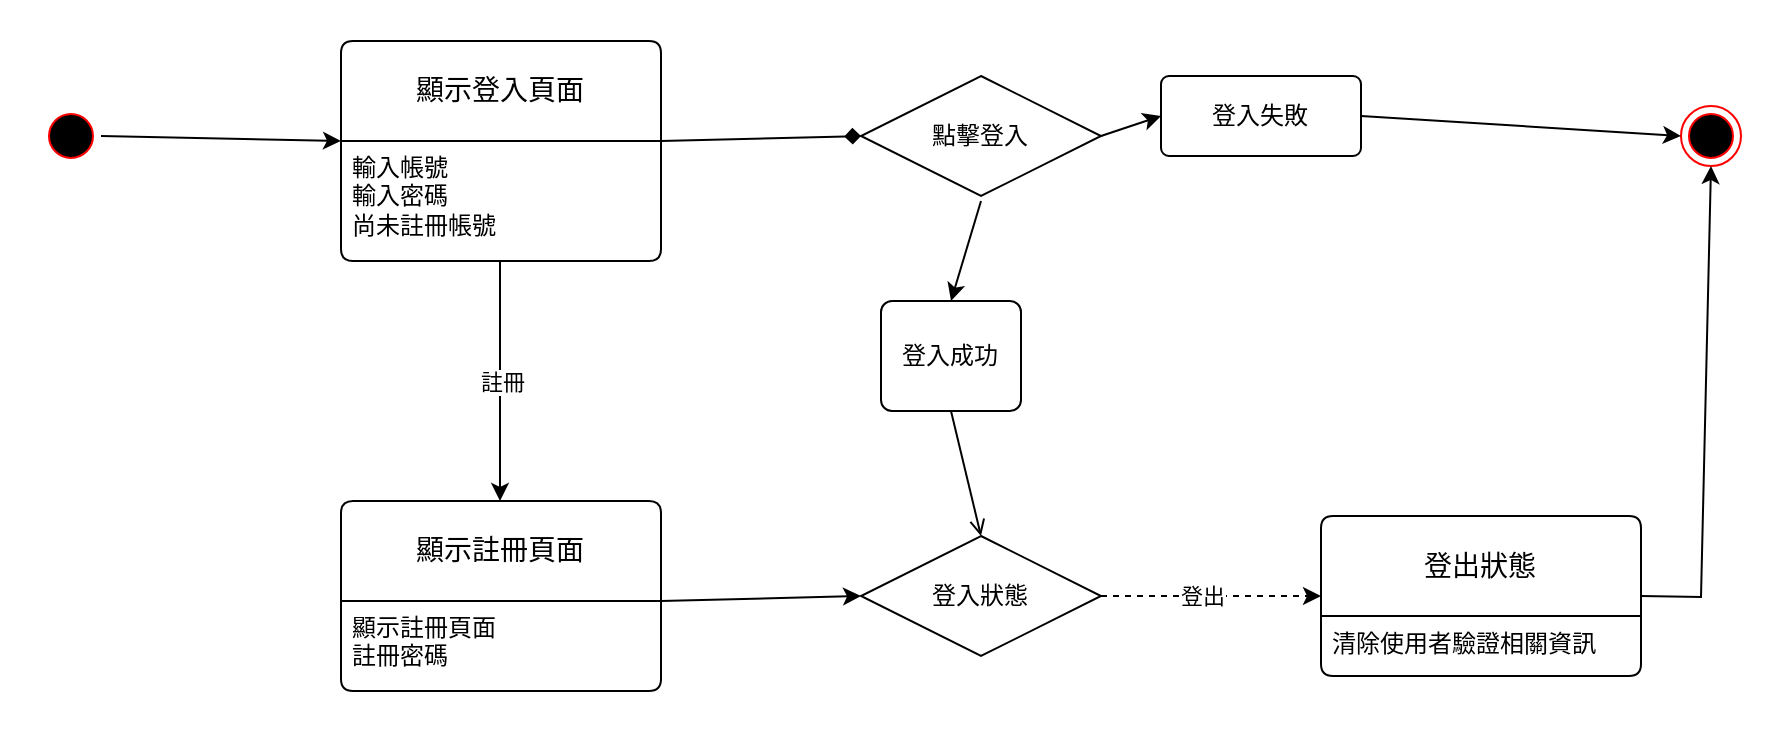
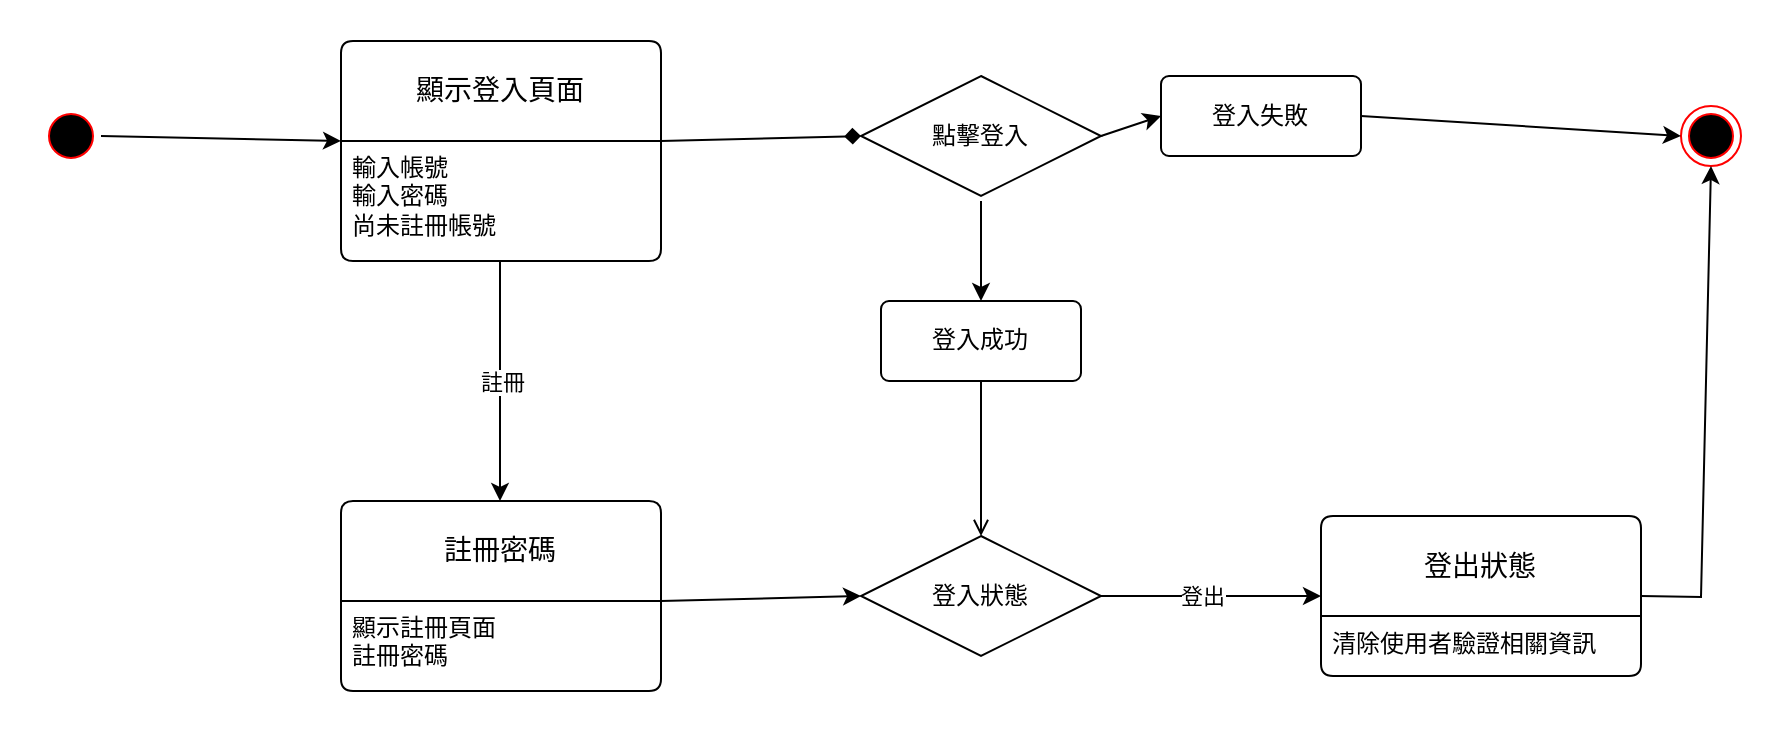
node "登入成功": size 140x110 -> 200x80
node "顯示註冊頁面": label "顯示註冊頁面" -> "註冊密碼"
edge "登入狀態" -> "登出狀態": style dashed -> solid
